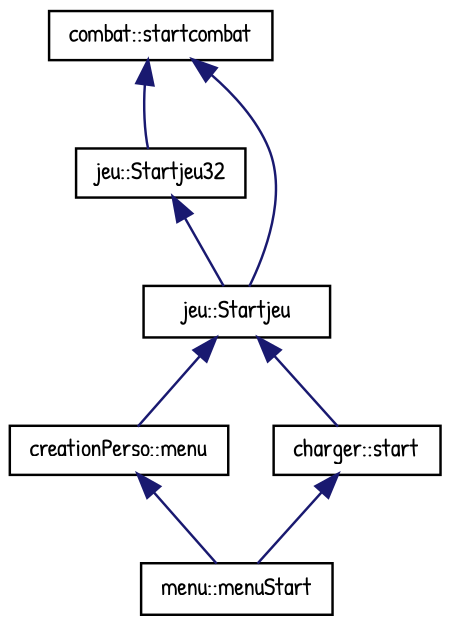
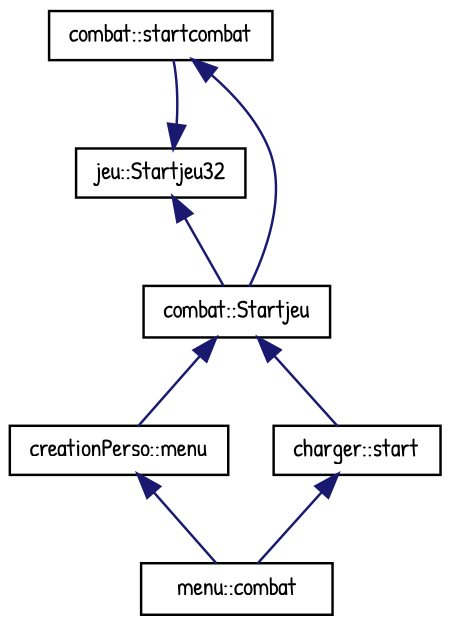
edge "jeu::Startjeu32" -> "combat::startcombat": reversed
node "jeu::Startjeu": label "jeu::Startjeu" -> "combat::Startjeu"
node "menu::menuStart": label "menu::menuStart" -> "menu::combat"
